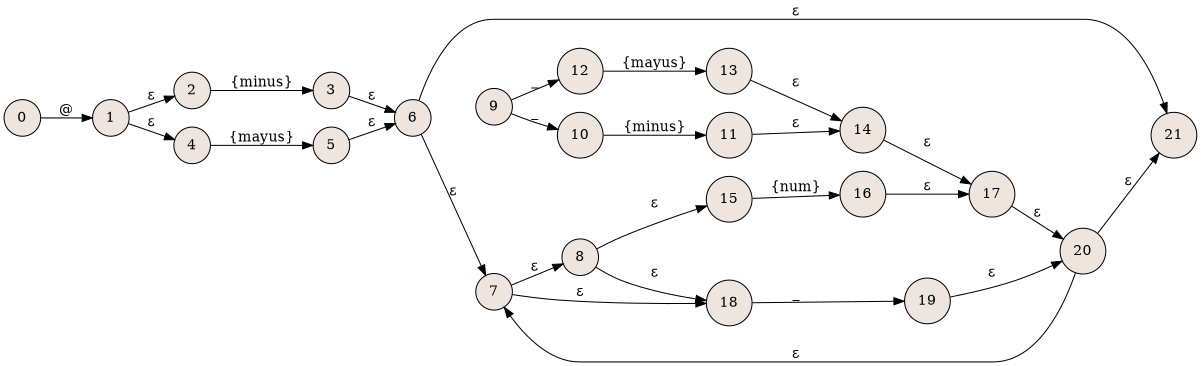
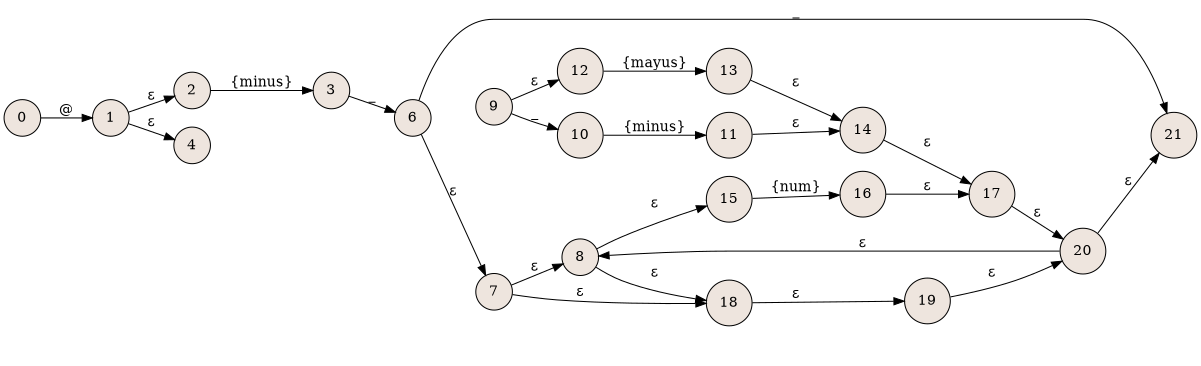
edge "6" -> "21": label "ε" -> "_"
edge "9" -> "12": label "_" -> "ε"
edge "3" -> "6": label "ε" -> "_"
node "5": removed
edge "18" -> "19": label "_" -> "ε"
edge "20" -> "7": now "20" -> "8"
